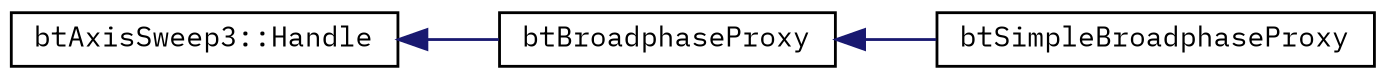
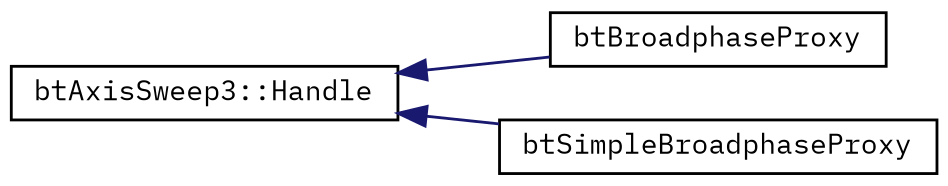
edge "btSimpleBroadphaseProxy" -> "btBroadphaseProxy": now "btSimpleBroadphaseProxy" -> "btAxisSweep3::Handle"
